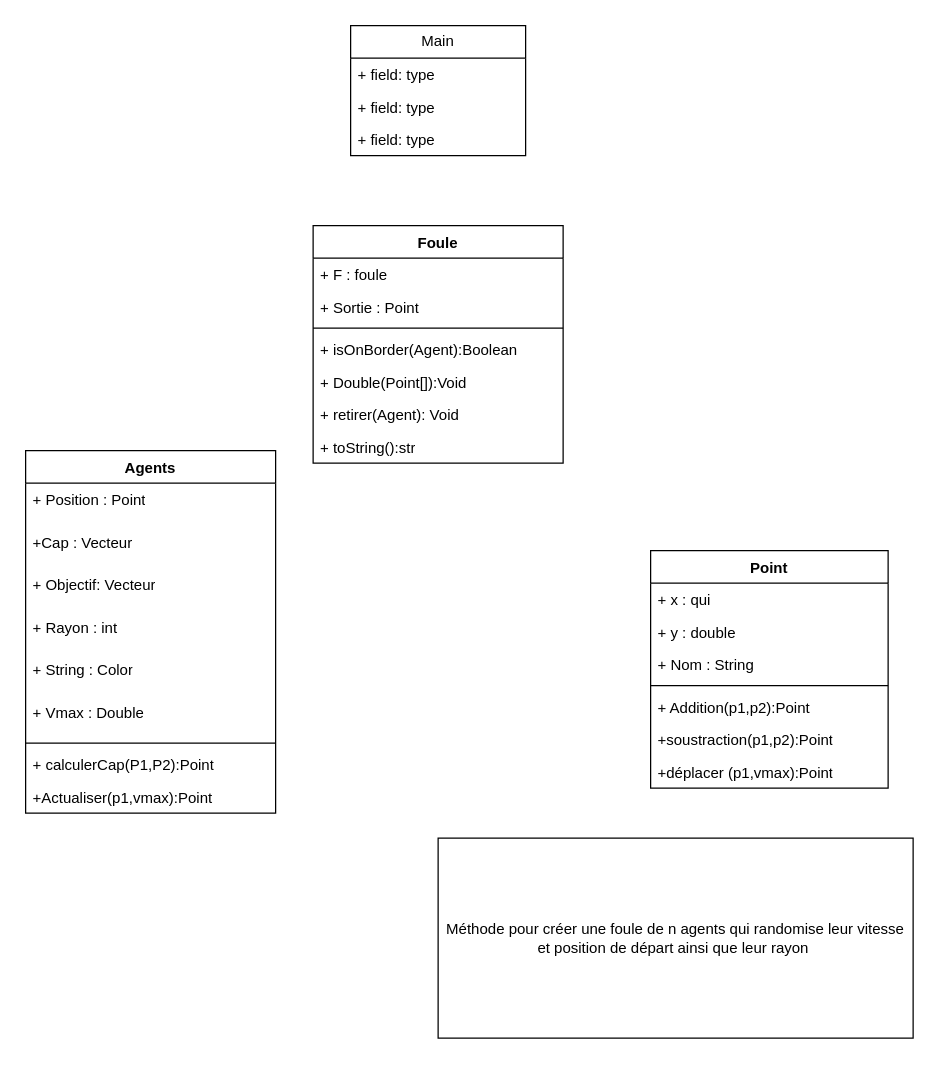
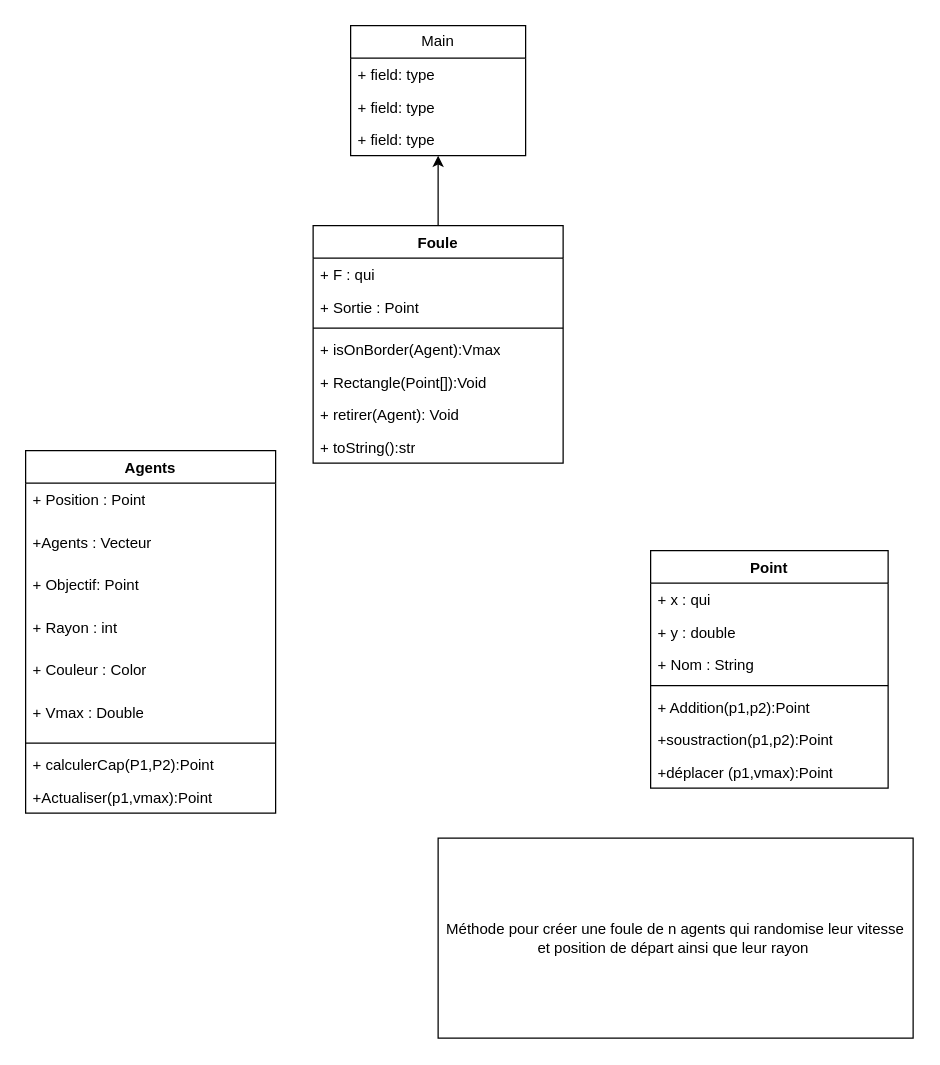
edge "Foule" -> "Main": added
node "+ F : foule": label "+ F : foule" -> "+ F : qui"
node "+ isOnBorder(Agent):Boolean": label "+ isOnBorder(Agent):Boolean" -> "+ isOnBorder(Agent):Vmax"
node "+ Double(Point[]):Void": label "+ Double(Point[]):Void" -> "+ Rectangle(Point[]):Void"
node "+Cap : Vecteur": label "+Cap : Vecteur" -> "+Agents : Vecteur"
node "+ Objectif: Vecteur": label "+ Objectif: Vecteur" -> "+ Objectif: Point"
node "+ String : Color": label "+ String : Color" -> "+ Couleur : Color"
